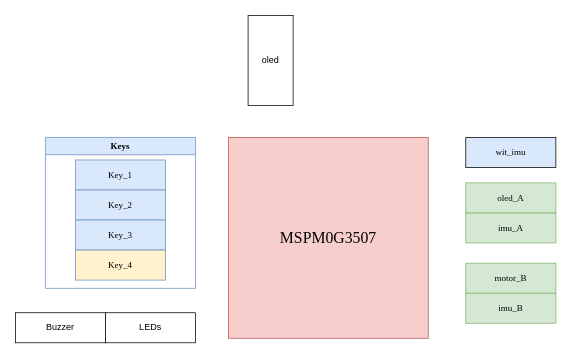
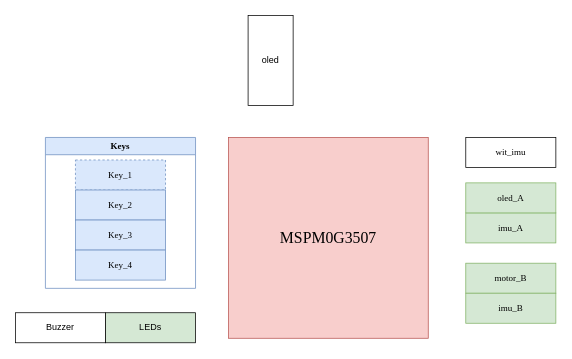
node "wit_imu": fillcolor #dae8fc -> #ffffff
node "Key_1": style solid -> dashed
node "Key_4": fillcolor #fff2cc -> #dae8fc
node "LEDs": fillcolor #ffffff -> #d5e8d4
